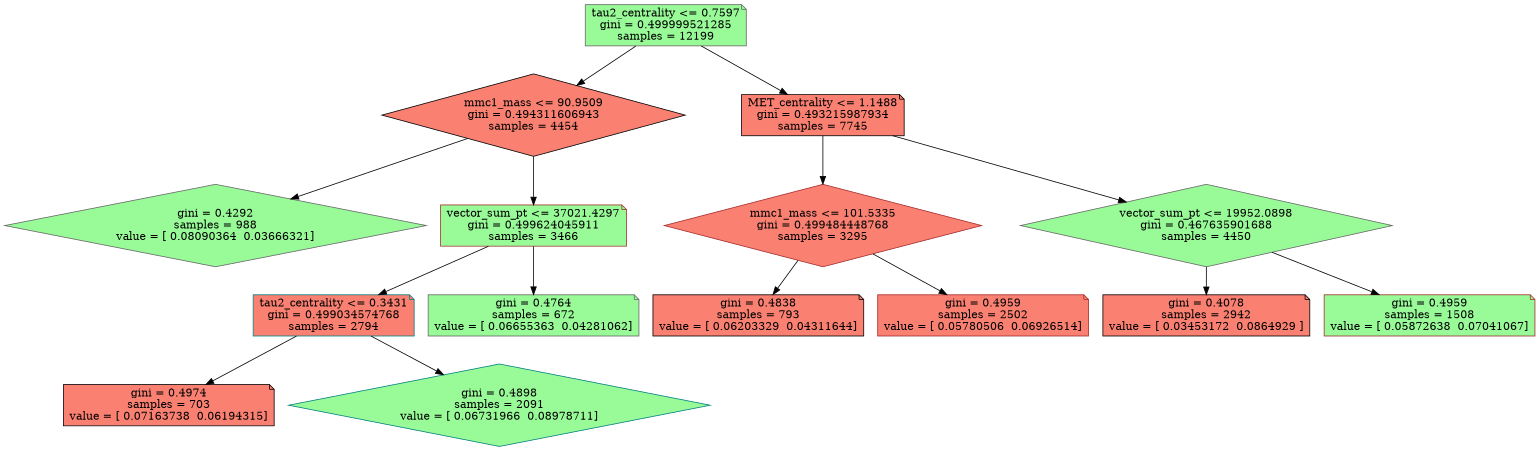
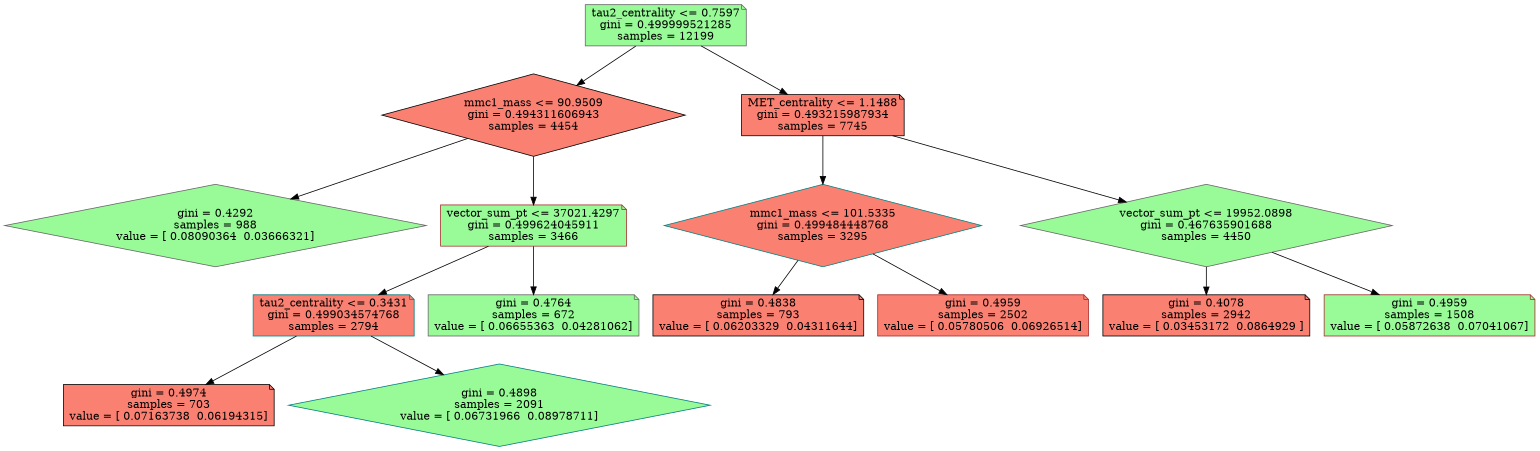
node "mmc1_mass <= 101.5335 gini = 0.499484448768 samples = 3295": color brown -> teal
